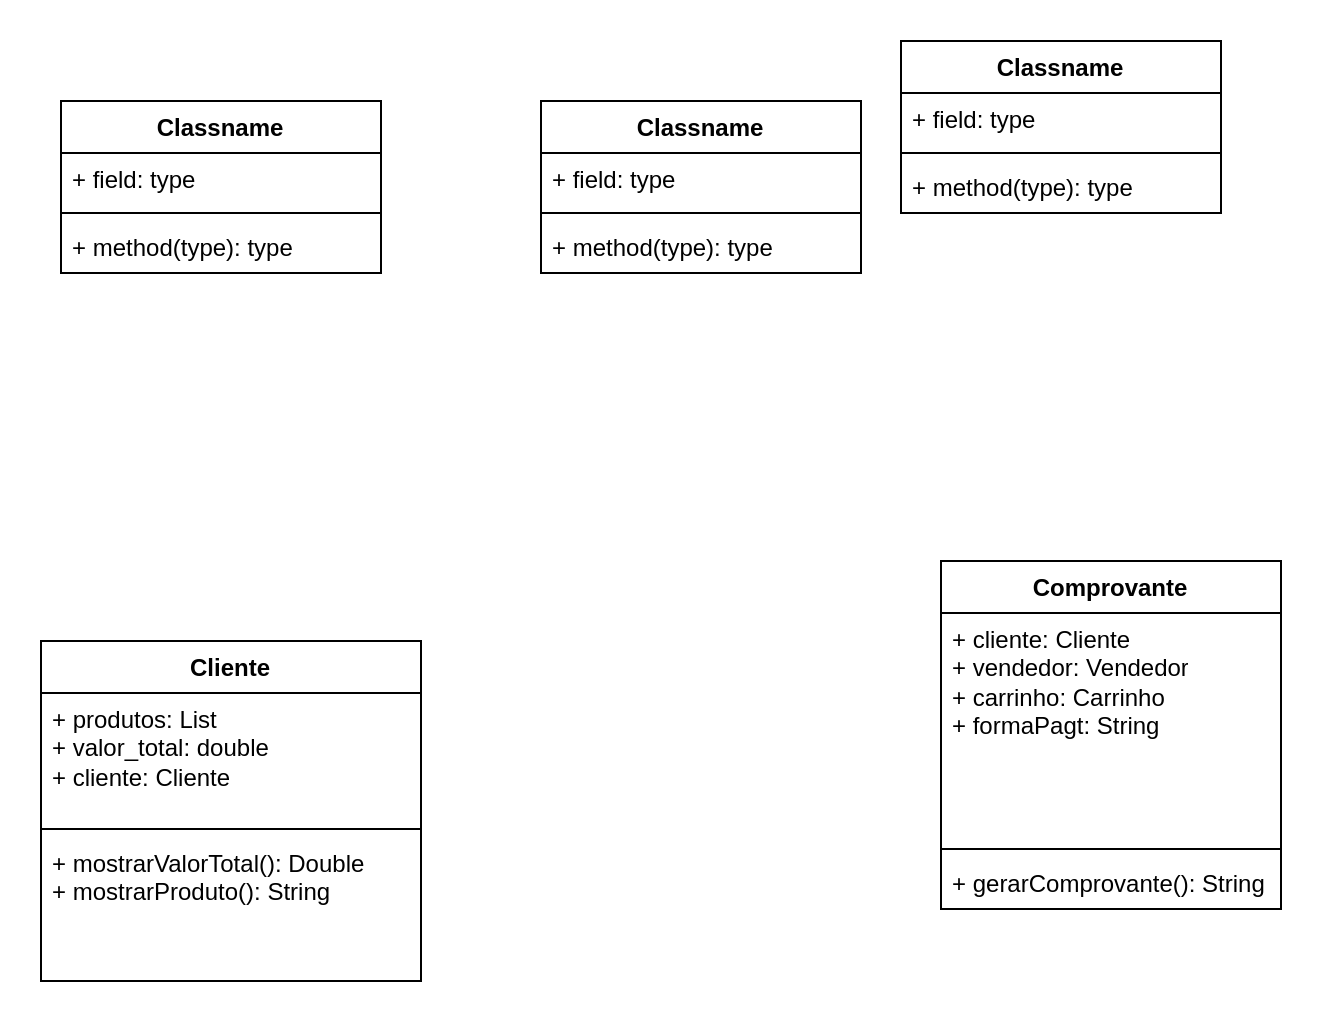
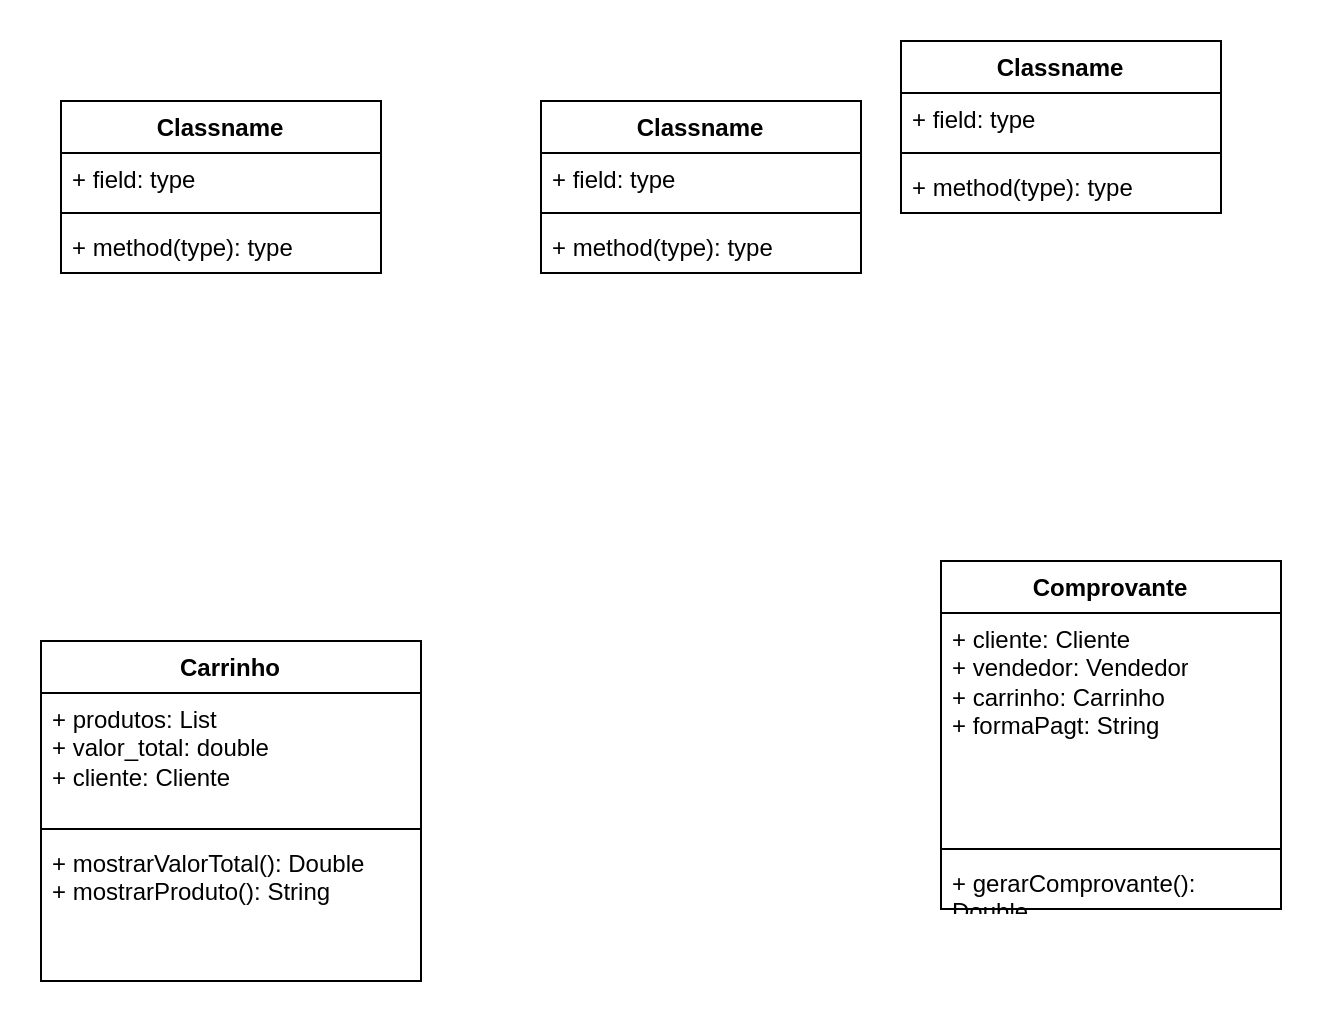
node "Cliente": label "Cliente" -> "Carrinho"
node "+ gerarComprovante(): String": label "+ gerarComprovante(): String" -> "+ gerarComprovante(): Double"
